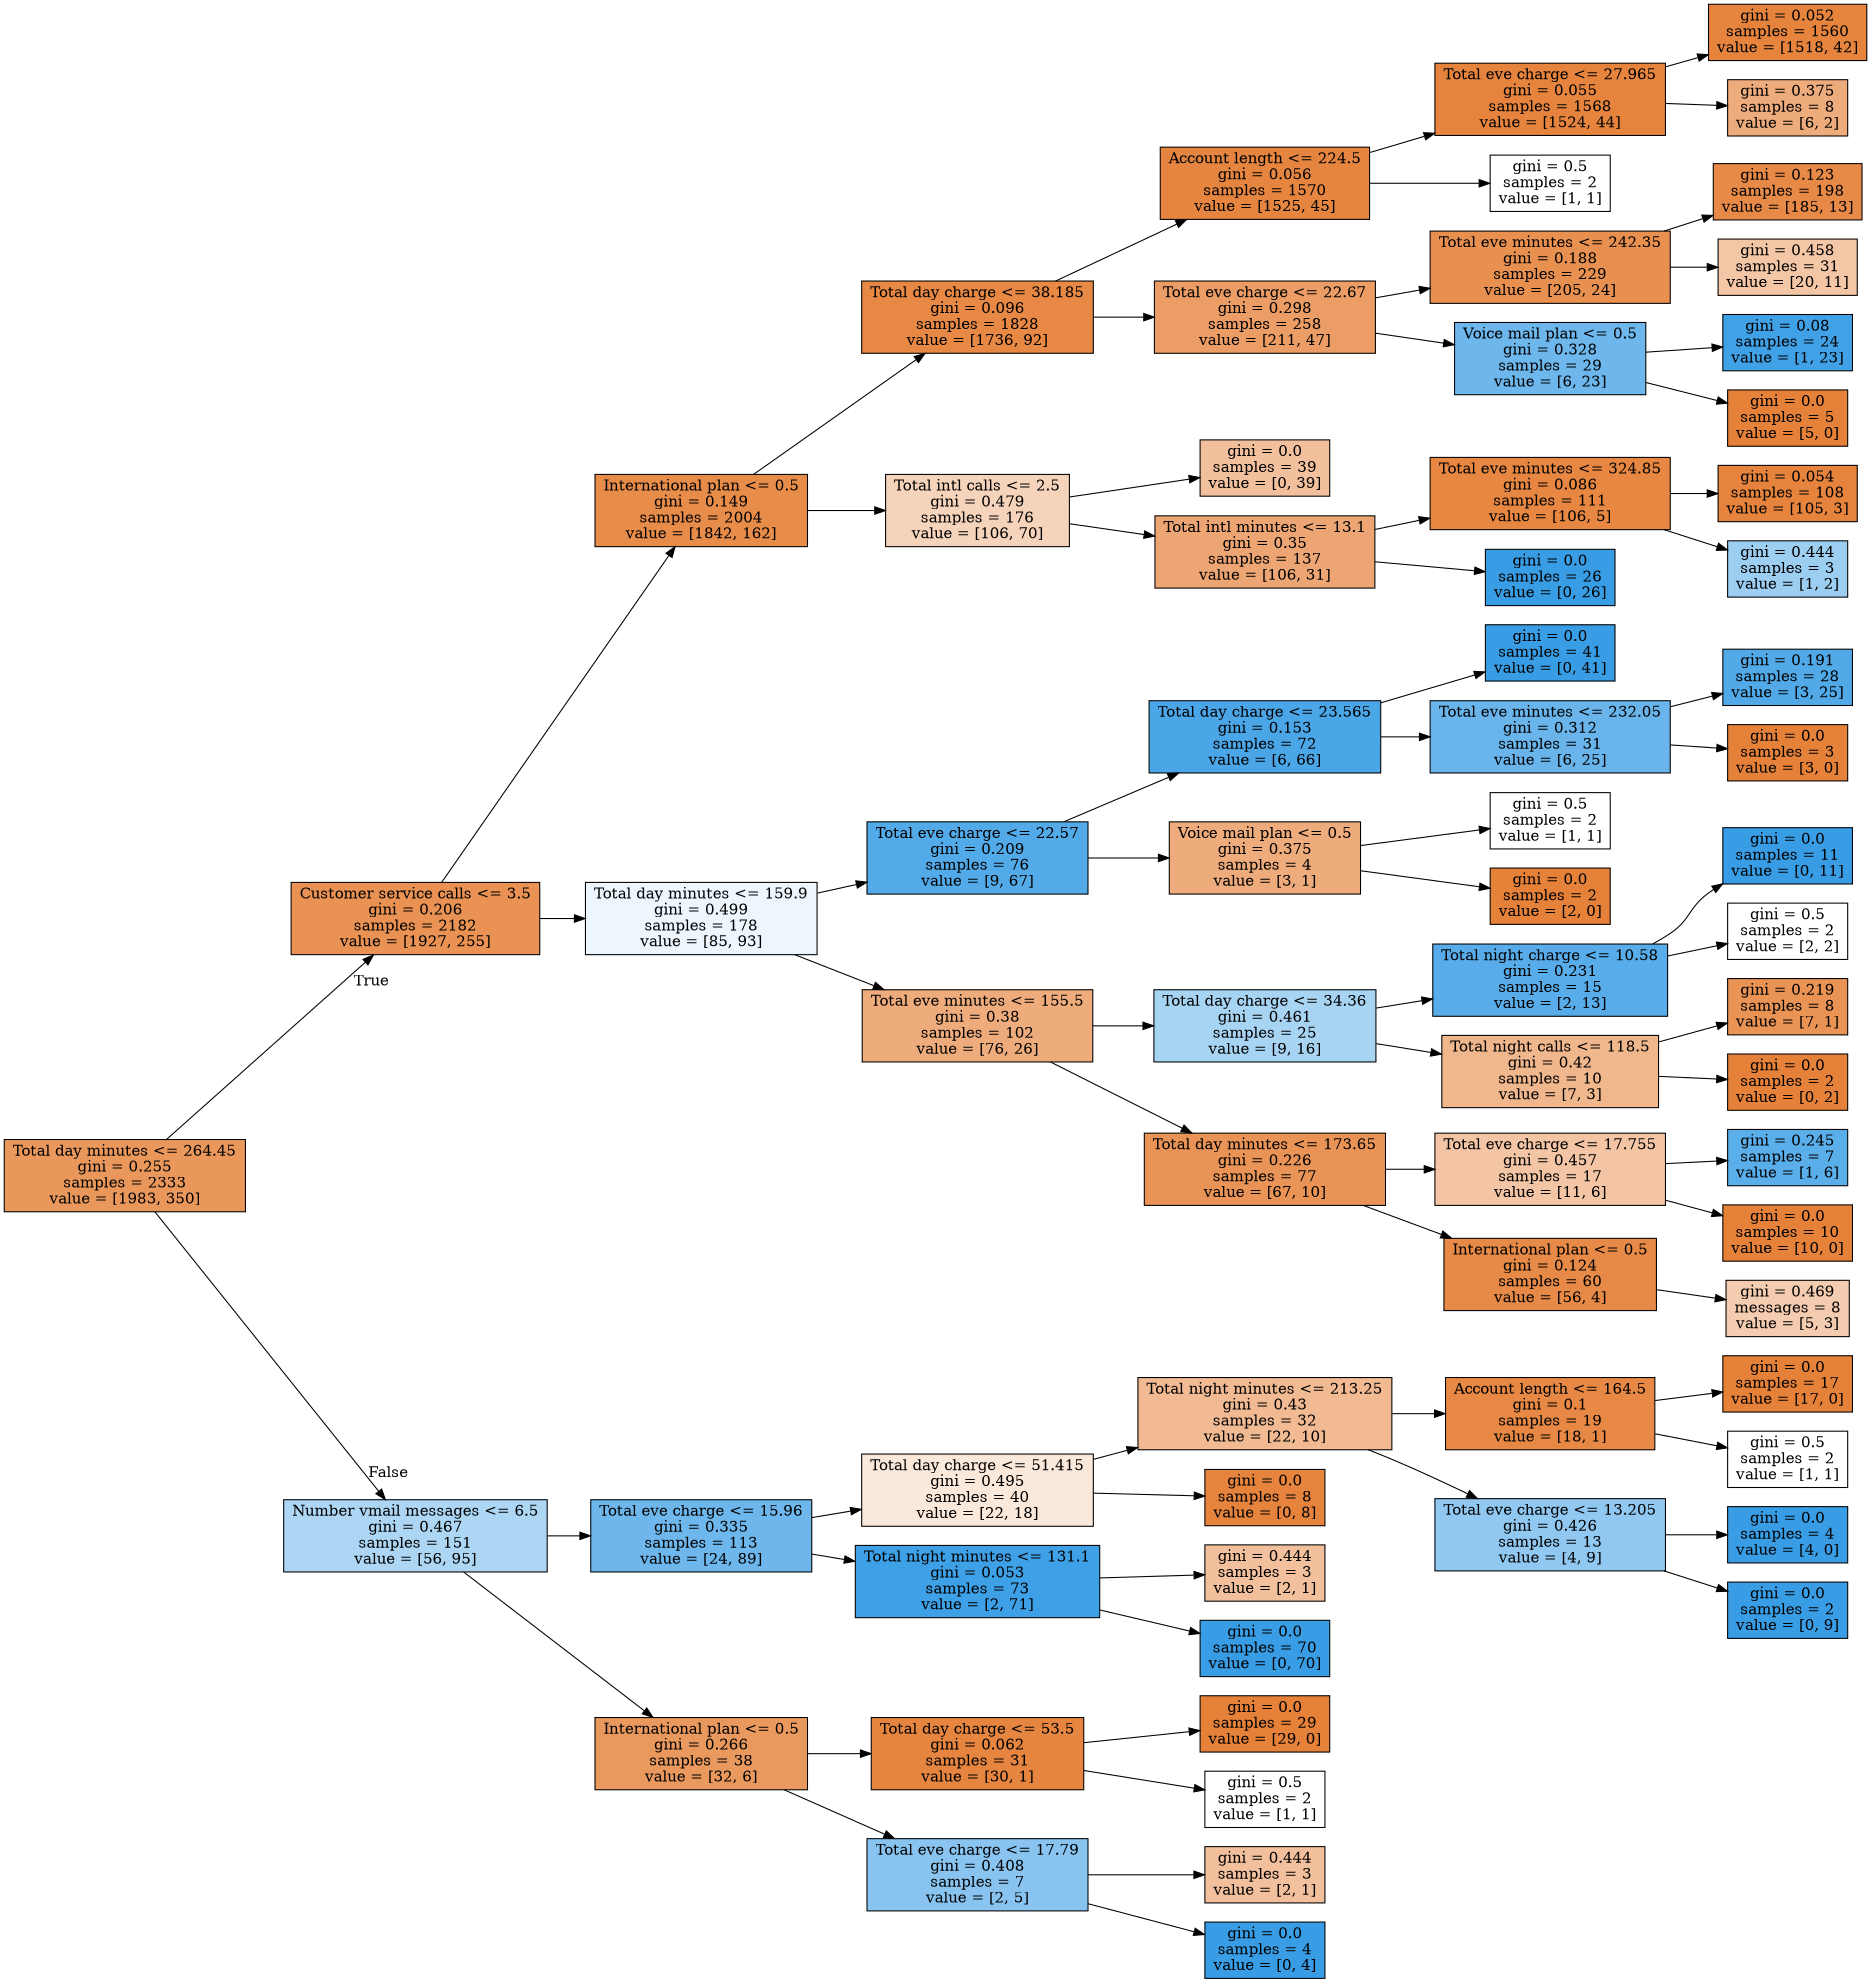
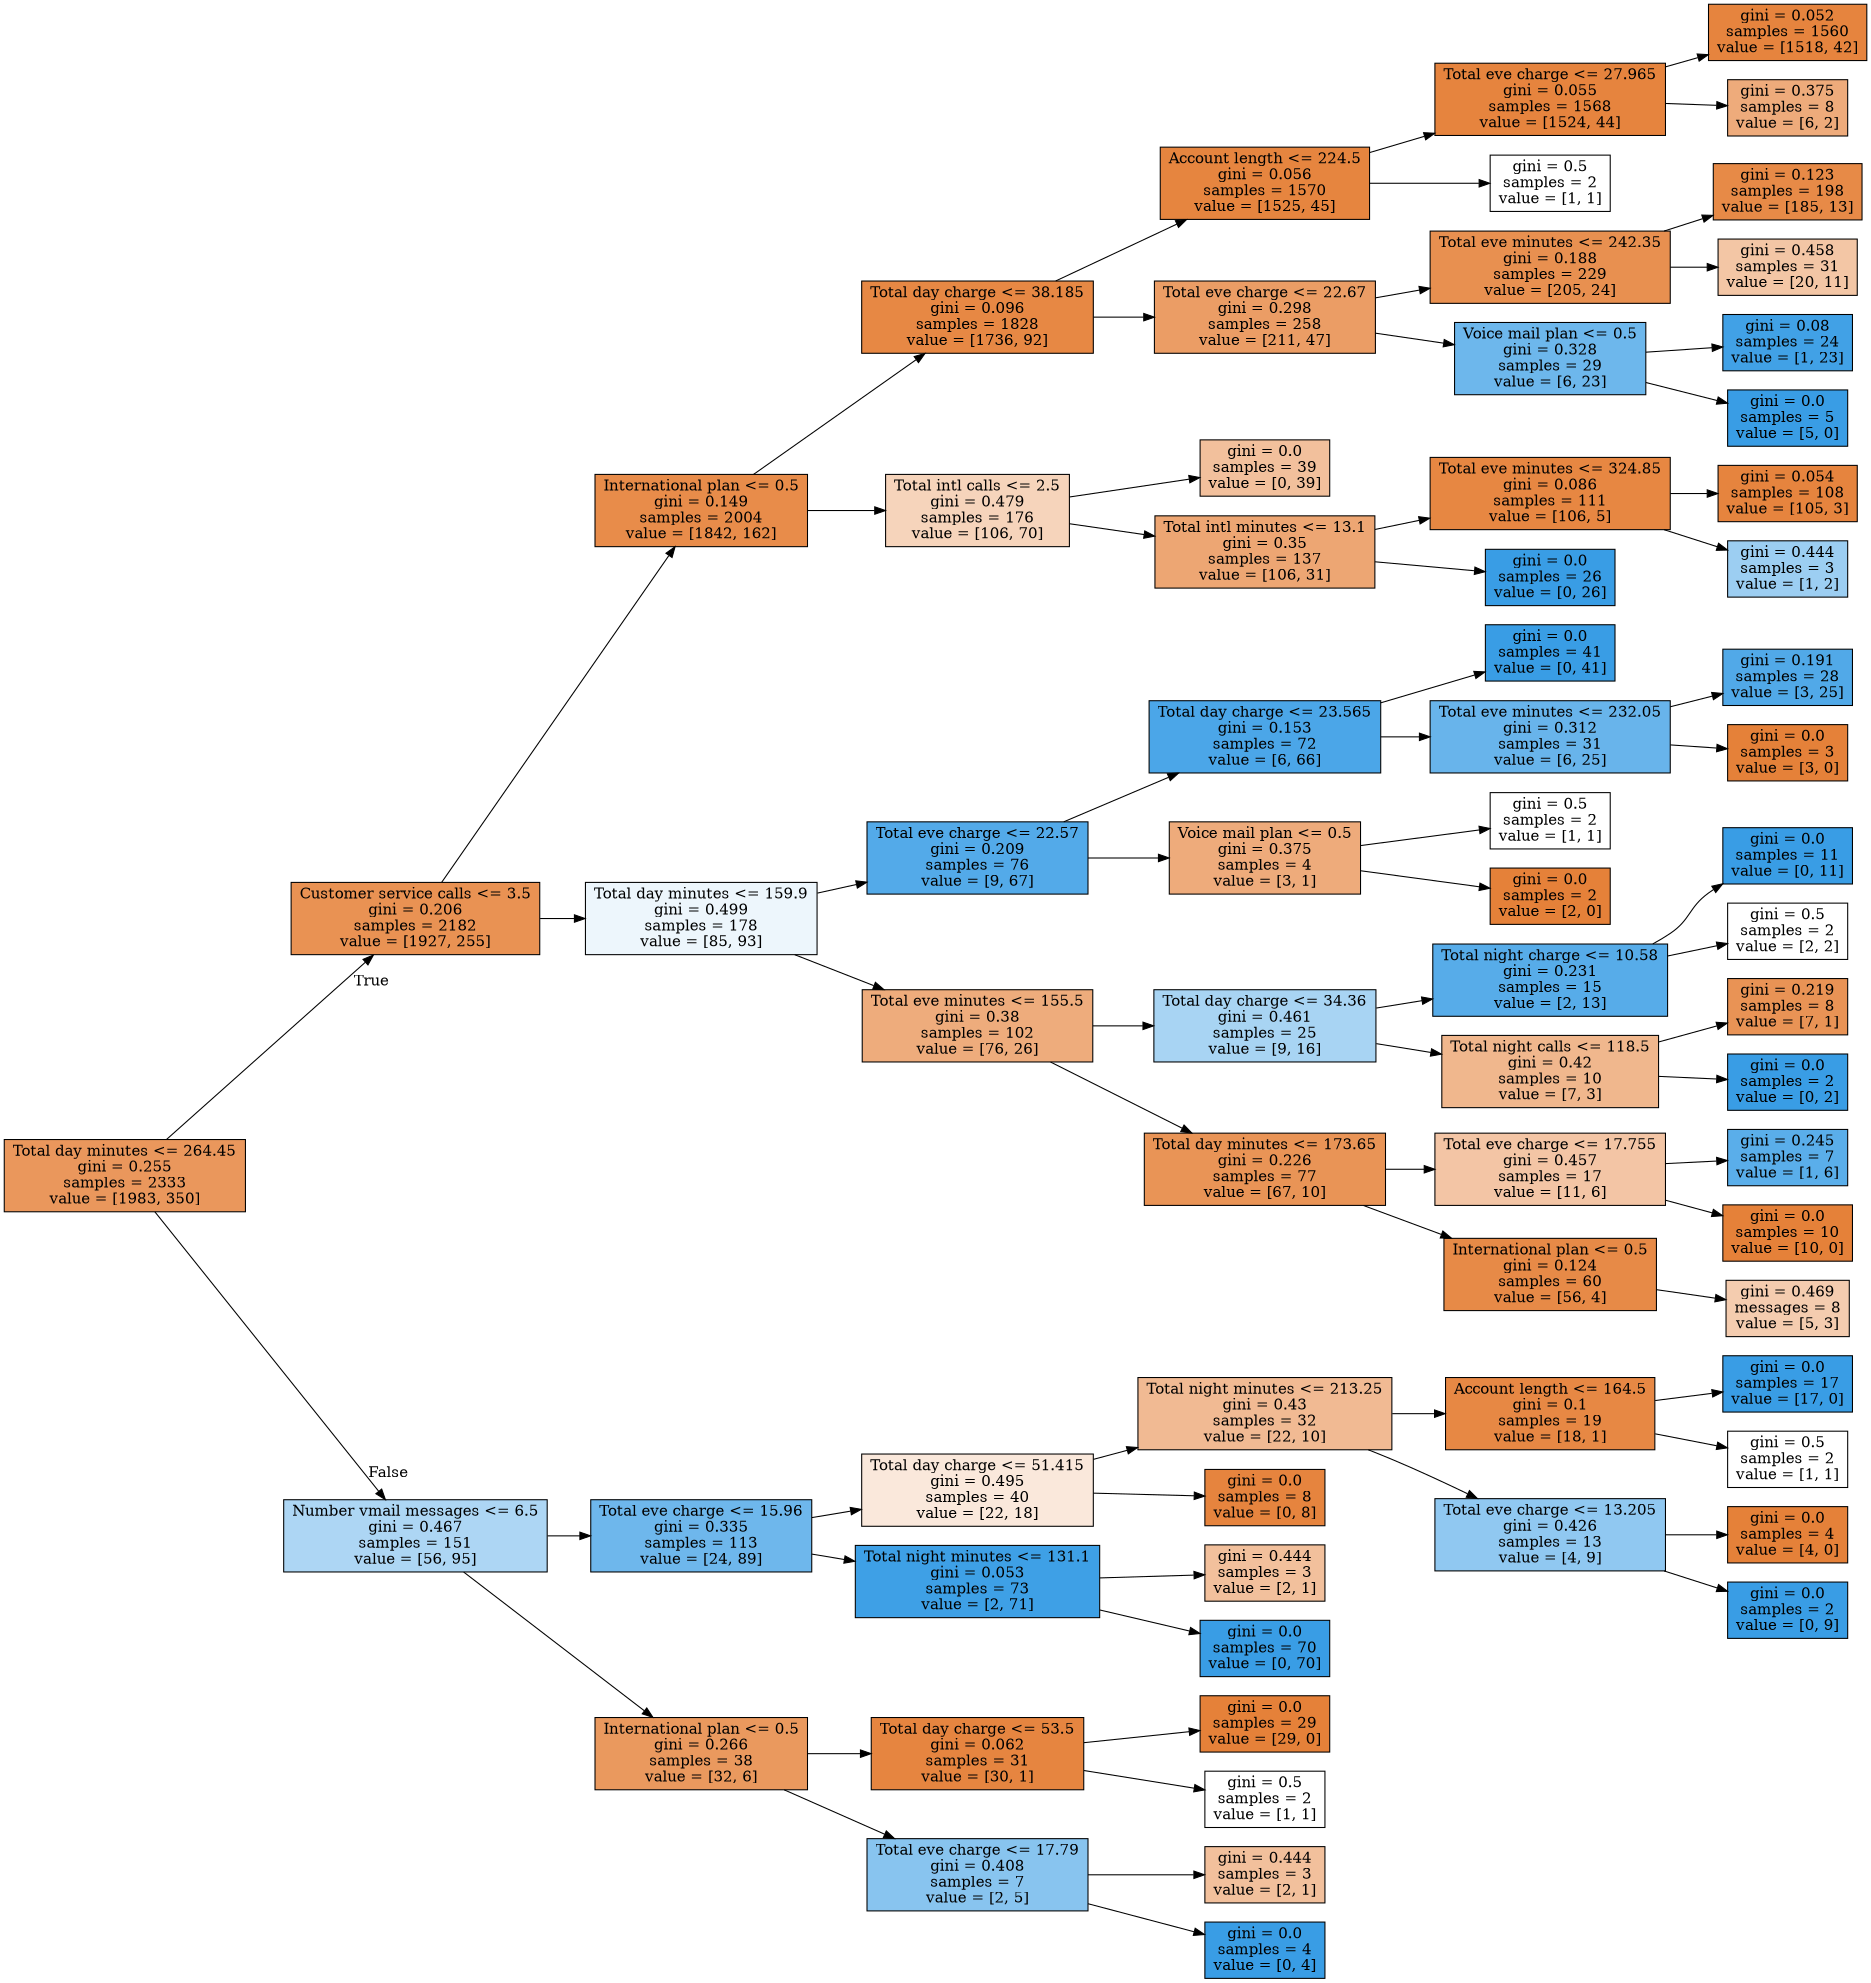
node "gini = 0.0 samples = 5 value = [5, 0]": fillcolor #e58139ff -> #399de5ff
node "gini = 0.0 samples = 2 value = [0, 2]": fillcolor #e58139ff -> #399de5ff
node "gini = 0.0 samples = 17 value = [17, 0]": fillcolor #e58139ff -> #399de5ff
node "gini = 0.0 samples = 4 value = [4, 0]": fillcolor #399de5ff -> #e58139ff
